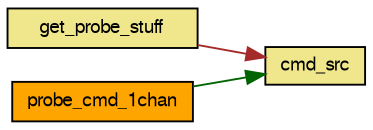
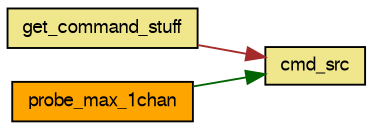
node "get_probe_stuff": label "get_probe_stuff" -> "get_command_stuff"
node "probe_cmd_1chan": label "probe_cmd_1chan" -> "probe_max_1chan"
